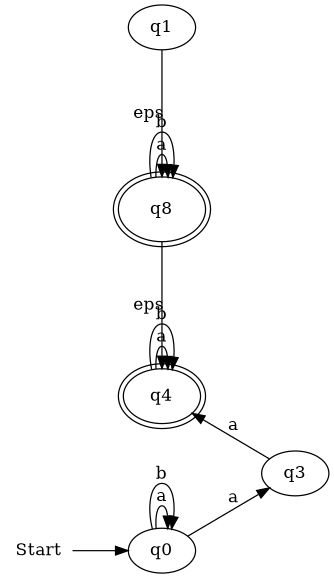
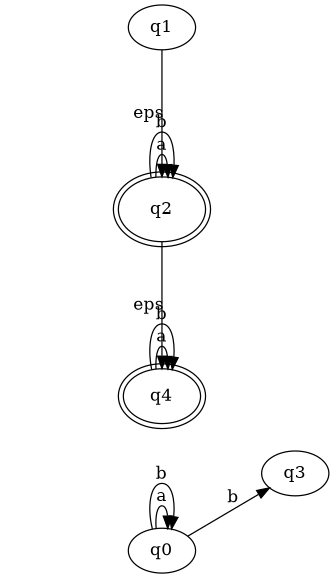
node "q8": label "q8" -> "q2"
edge "q3" -> "q4": removed, label "a"
edge "q0" -> "q3": label "a" -> "b"
node "Start": removed
